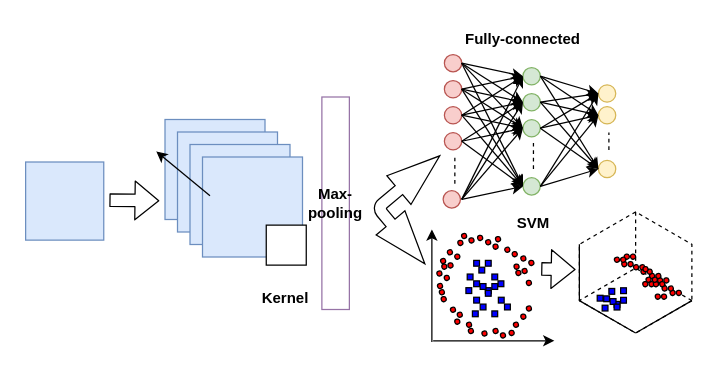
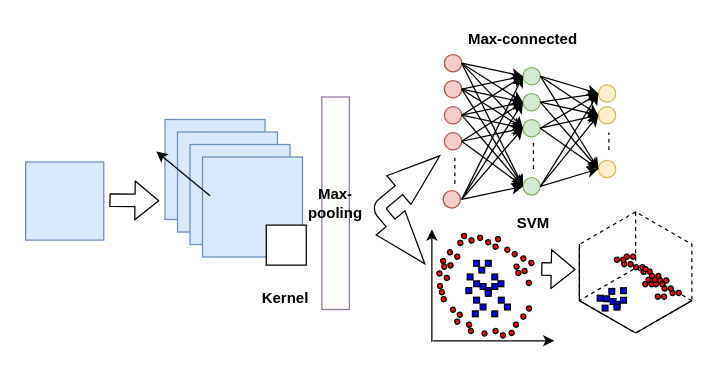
node "Fully-connected": label "Fully-connected" -> "Max-connected"
